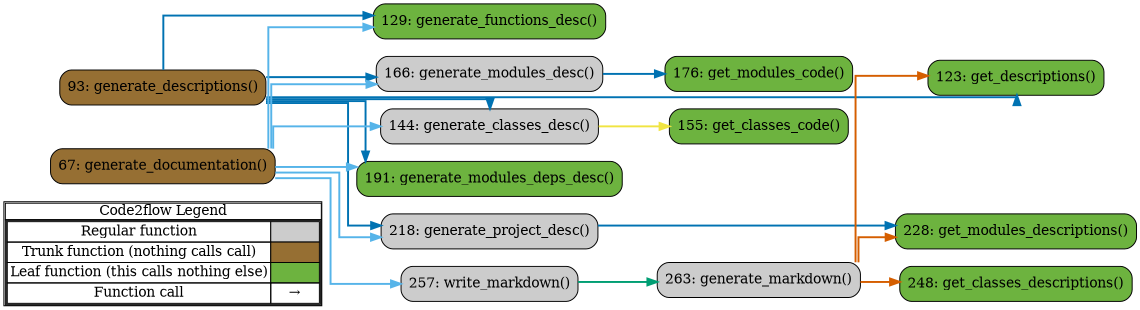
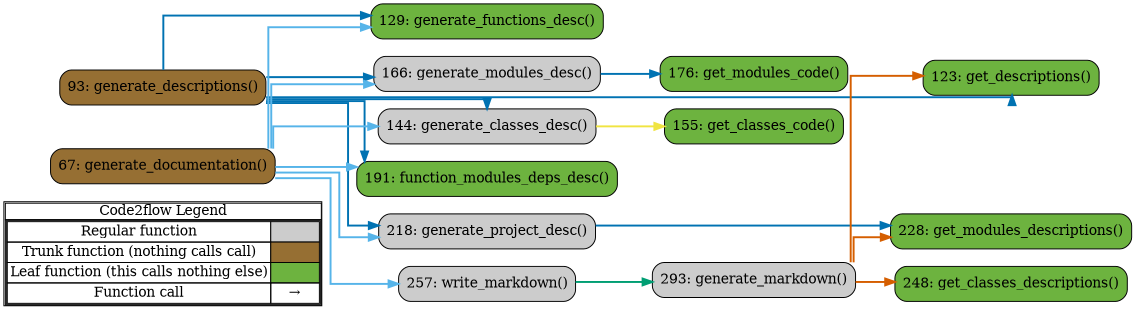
node "191: generate_modules_deps_desc()": label "191: generate_modules_deps_desc()" -> "191: function_modules_deps_desc()"
node "263: generate_markdown()": label "263: generate_markdown()" -> "293: generate_markdown()"
